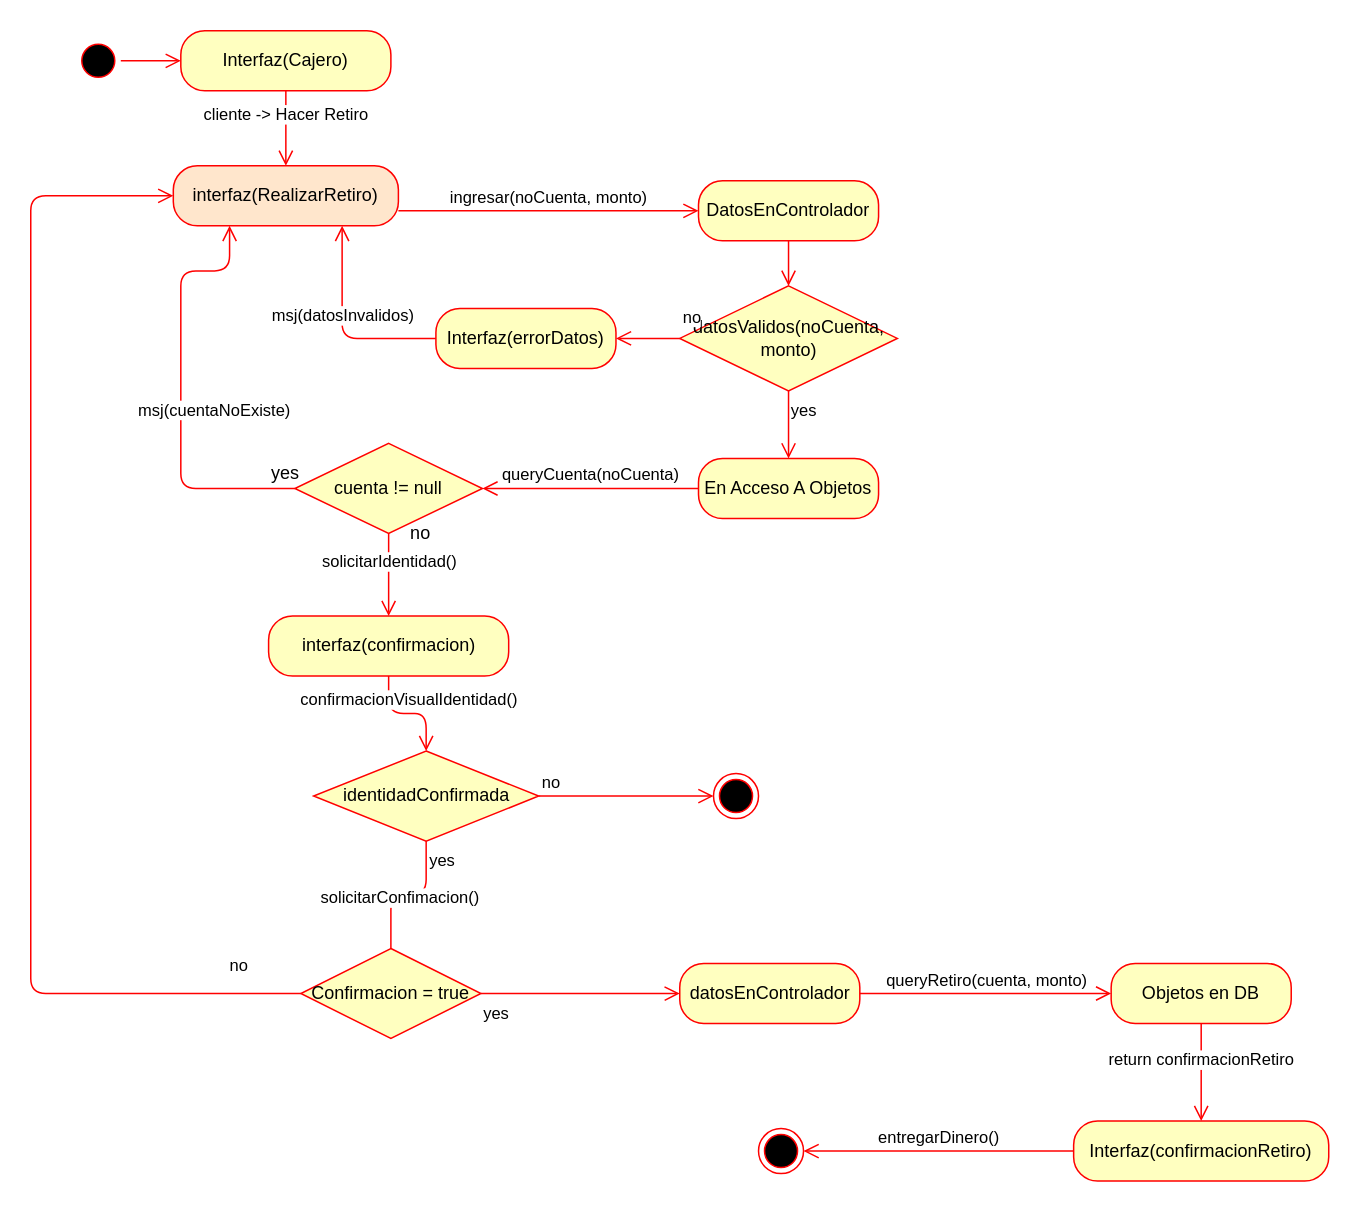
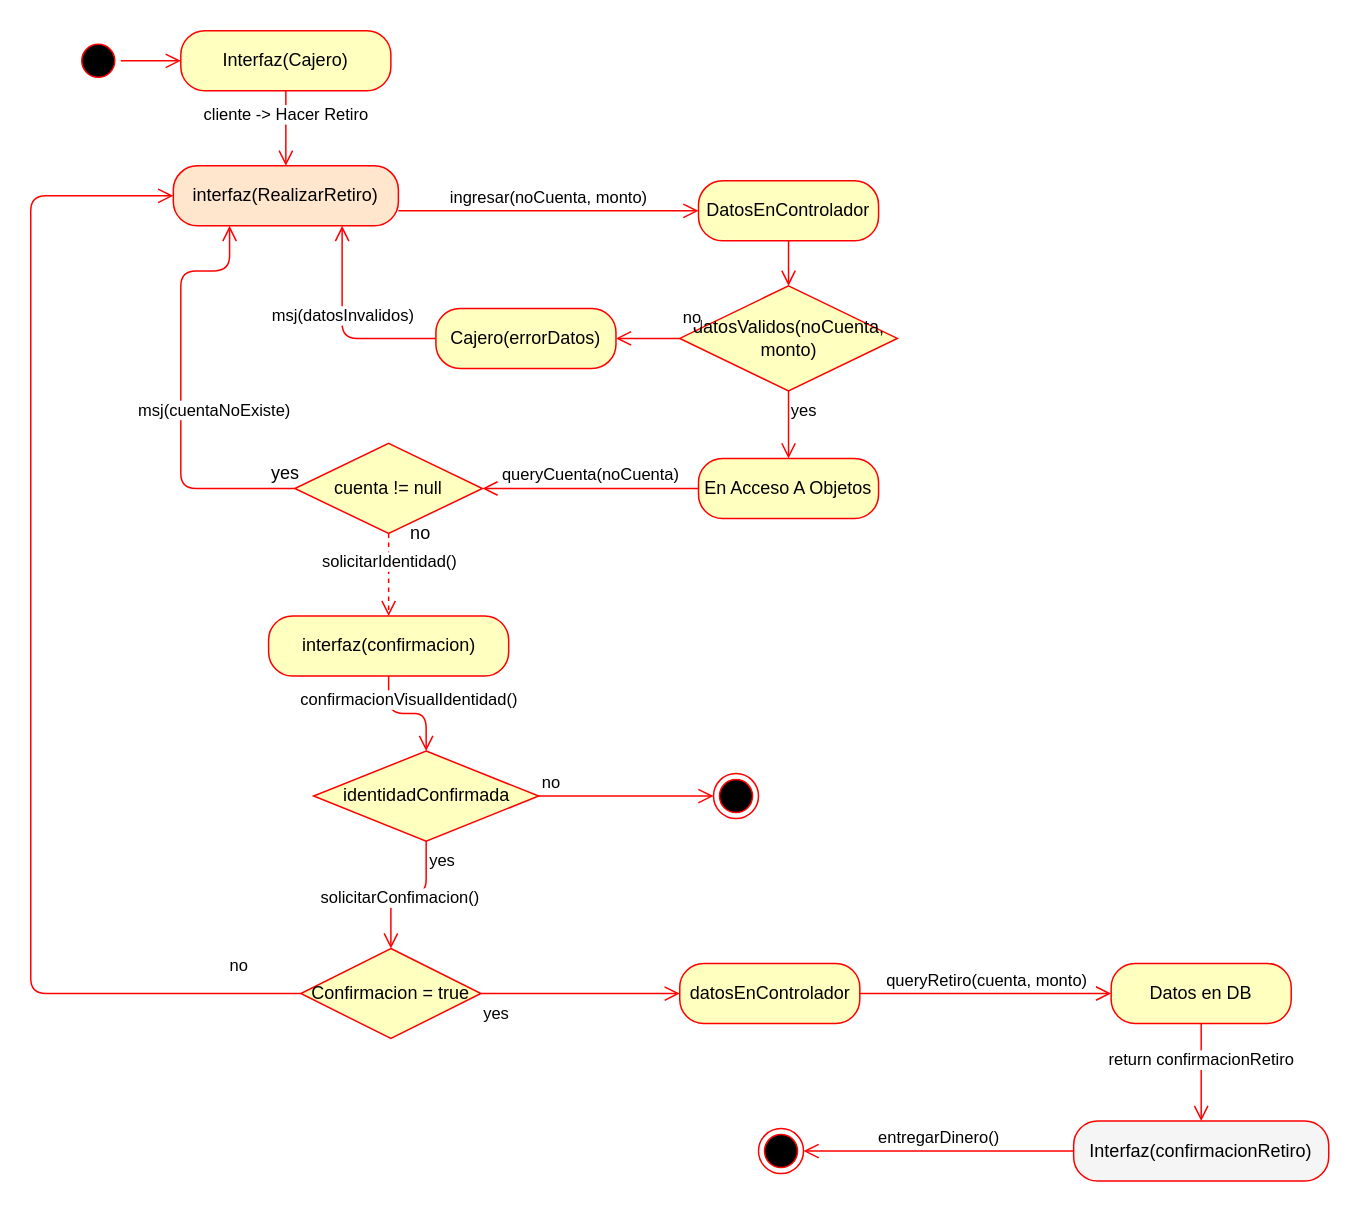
node "Interfaz(errorDatos)": label "Interfaz(errorDatos)" -> "Cajero(errorDatos)"
edge "cuenta != null" -> "interfaz(confirmacion)": style solid -> dashed
edge "identidadConfirmada" -- "Confirmacion = true": arrowhead none -> open
node "Objetos en DB": label "Objetos en DB" -> "Datos en DB"
node "Interfaz(confirmacionRetiro)": fillcolor #ffffc0 -> #f5f5f5
